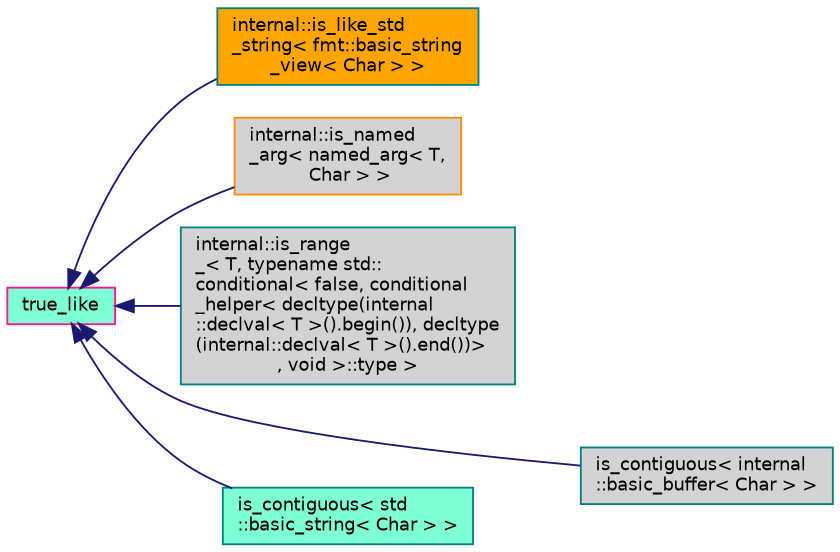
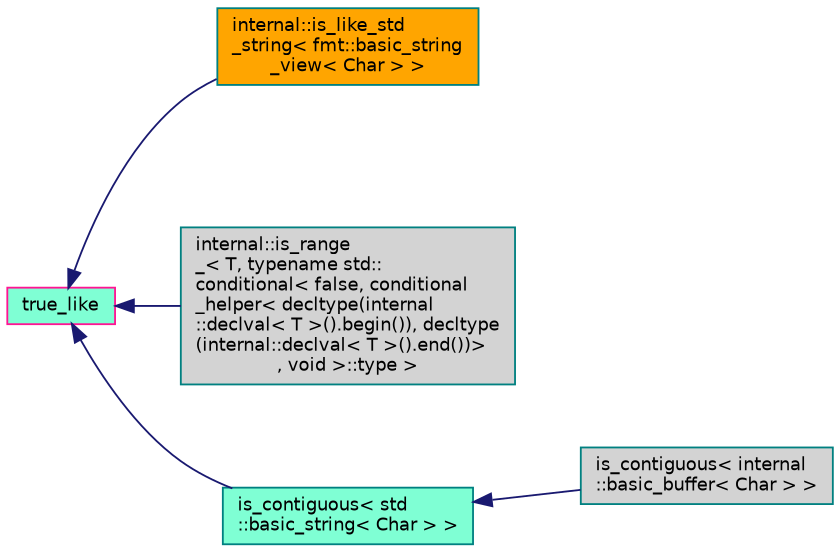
node "internal::is_named _arg< named_arg< T, Char > >": removed
edge "is_contiguous< internal ::basic_buffer< Char > >" -> "true_like": now "is_contiguous< internal ::basic_buffer< Char > >" -> "is_contiguous< std ::basic_string< Char > >"
